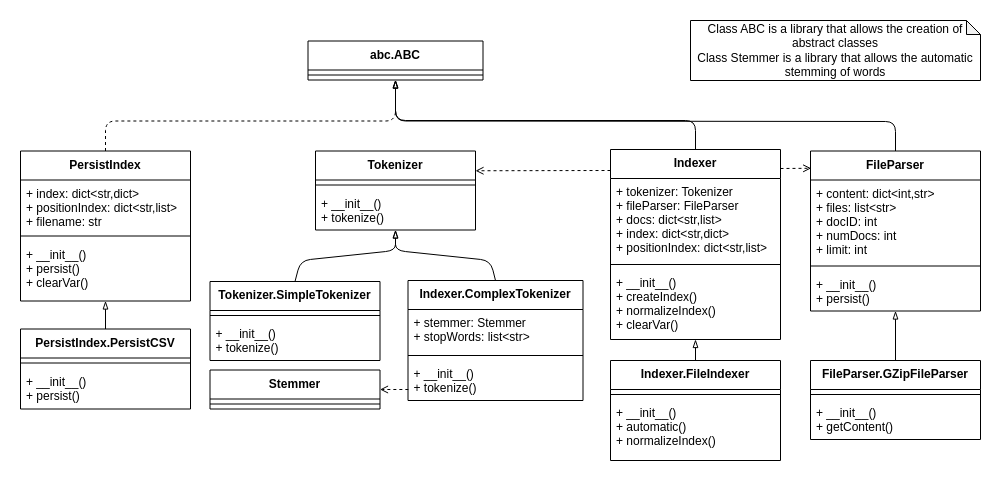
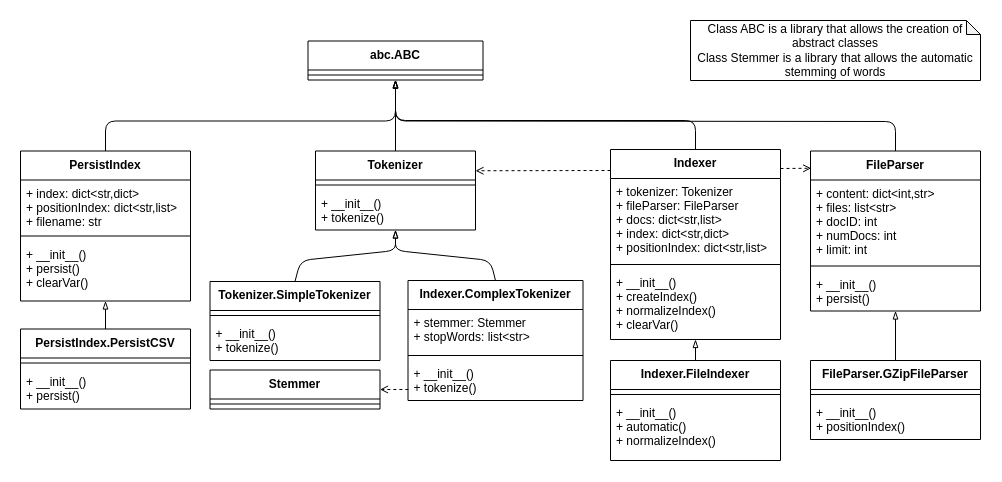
edge "PersistIndex" -> "abc.ABC": style dashed -> solid
edge "Tokenizer" -> "abc.ABC": added
node "+ __init__() + getContent()": label "+ __init__() + getContent()" -> "+ __init__() + positionIndex()"
